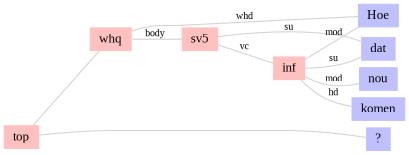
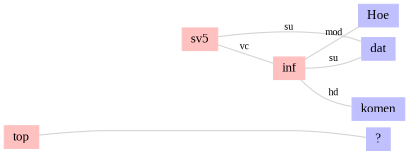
node "whq": removed
node "nou": removed
